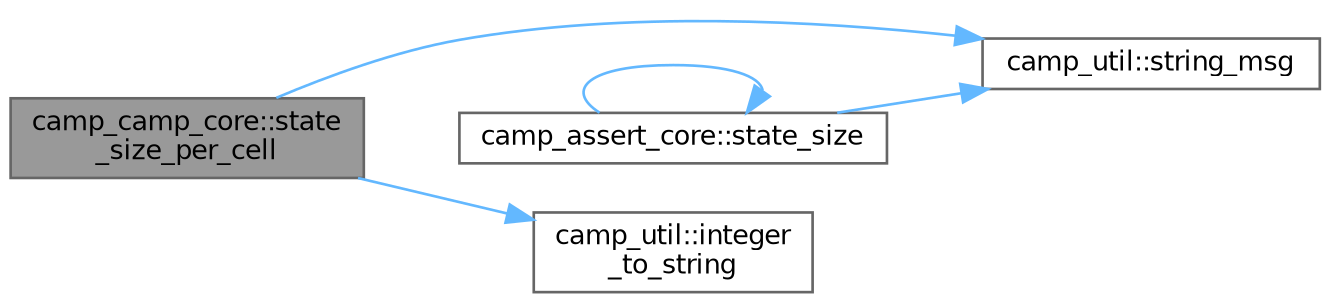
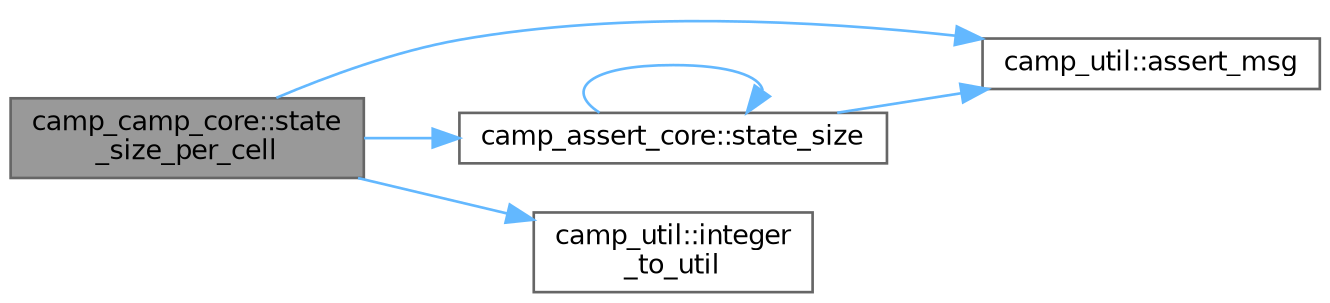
node "camp_util::string_msg": label "camp_util::string_msg" -> "camp_util::assert_msg"
edge "camp_camp_core::state _size_per_cell" -> "camp_assert_core::state_size": added
node "camp_util::integer _to_string": label "camp_util::integer _to_string" -> "camp_util::integer _to_util"
